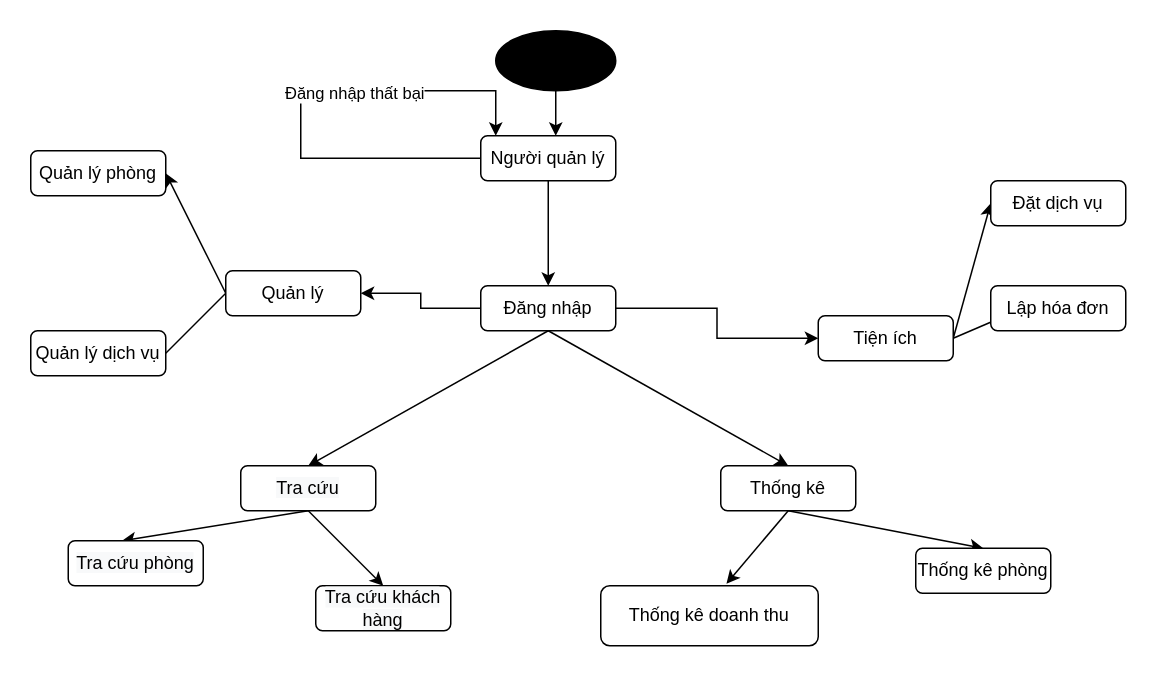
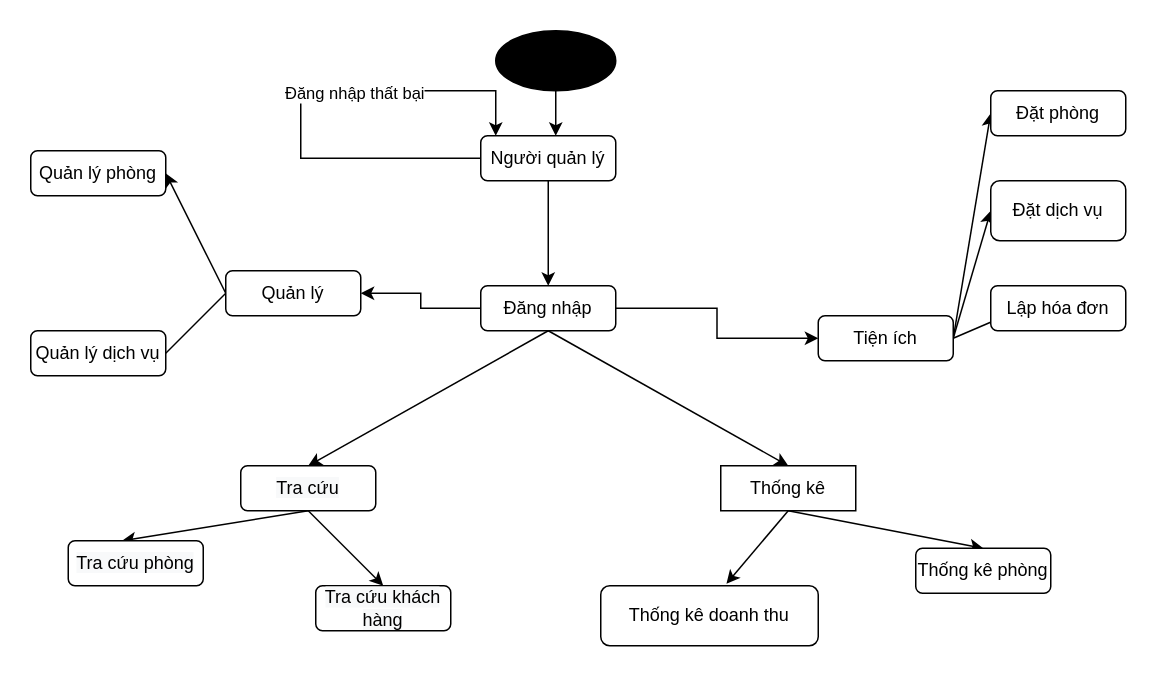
node "Đặt phòng": added
node "Đặt dịch vụ": size 135x45 -> 135x60
edge "Tiện ích" -> "Đặt phòng": added
node "Thống kê": shape rounded rectangle -> rectangle
